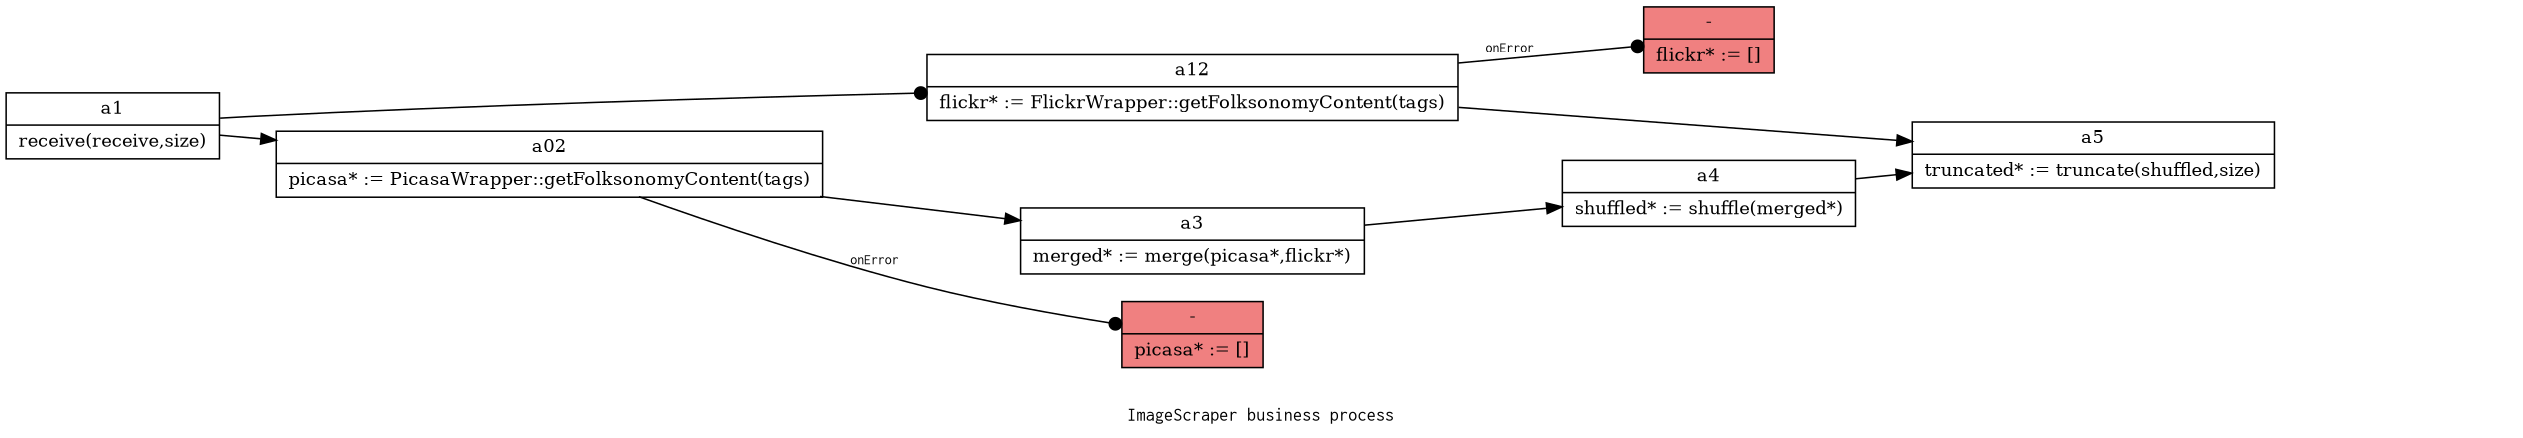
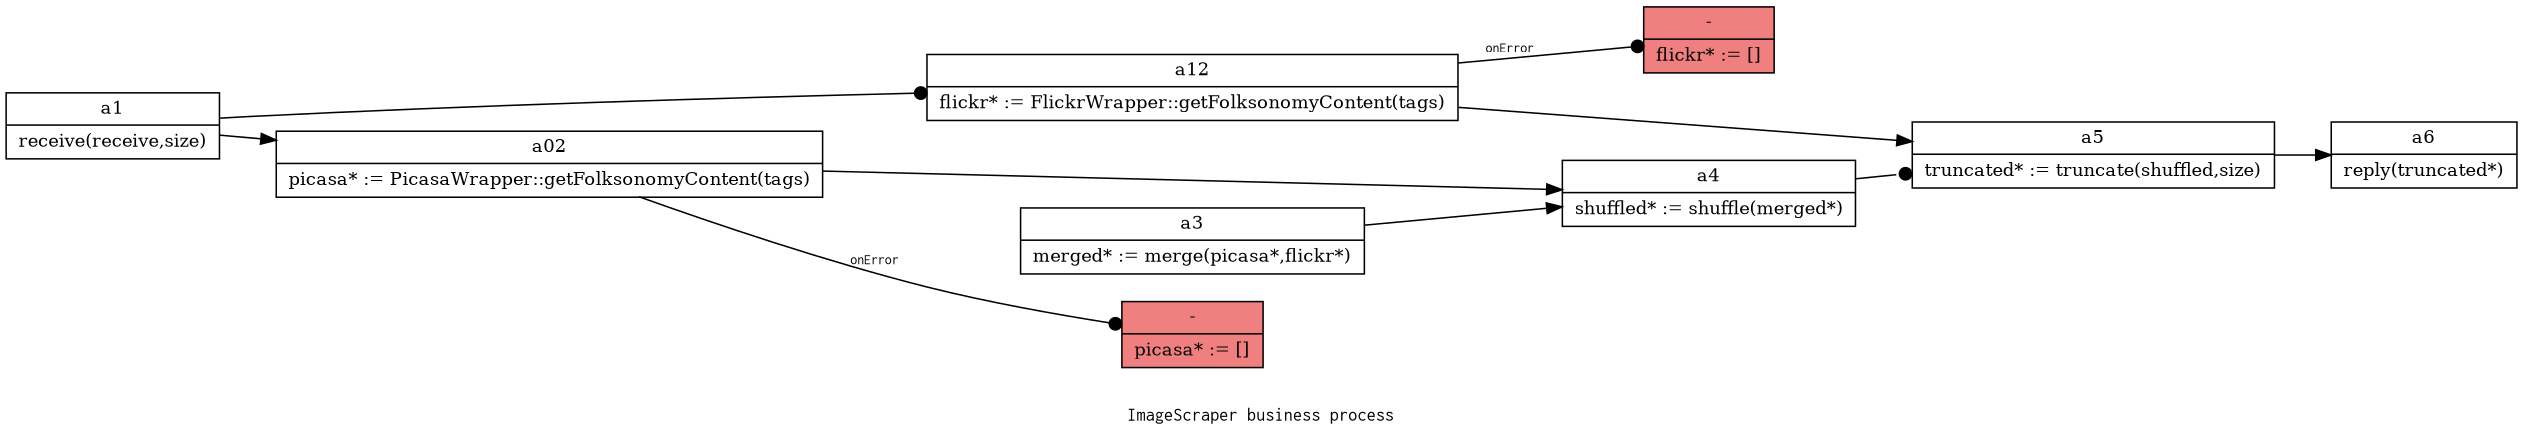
node "a6": added
edge "a4" -> "a5": arrowhead normal -> dot
edge "a02" -> "a3": now "a02" -> "a4"
